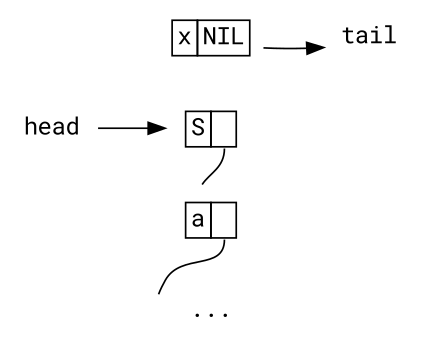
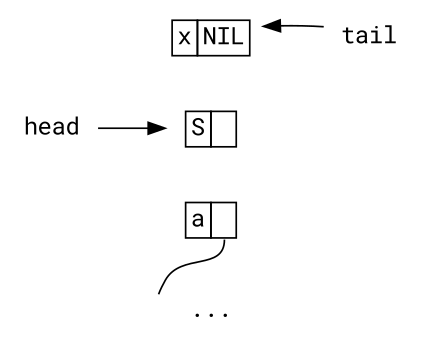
edge "x" -> "tail": reversed
edge "S" -> "a": removed
